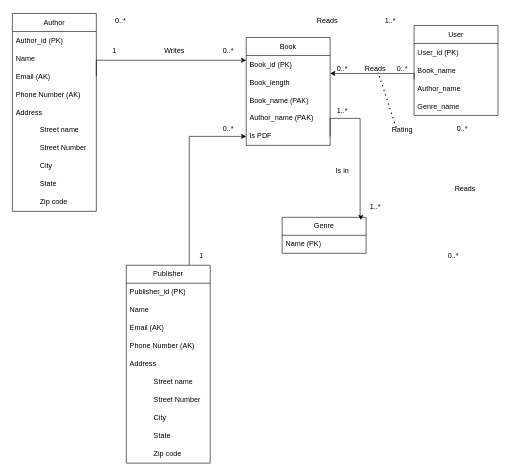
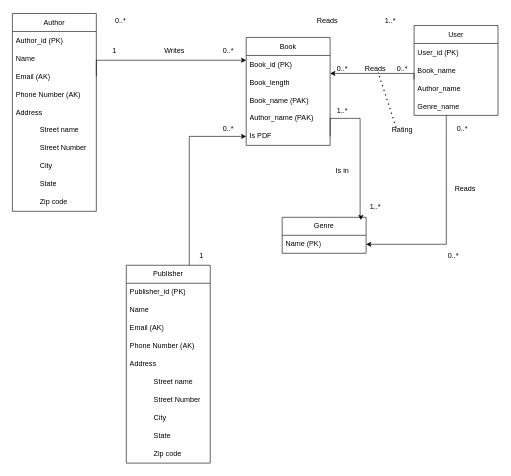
edge "Genre_name" -> "Name (PK)": added
